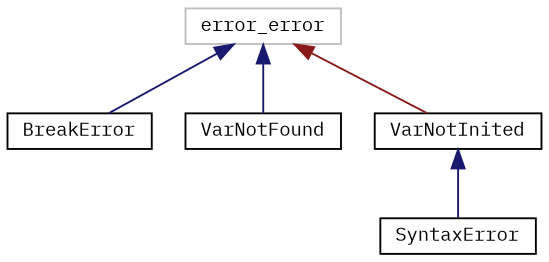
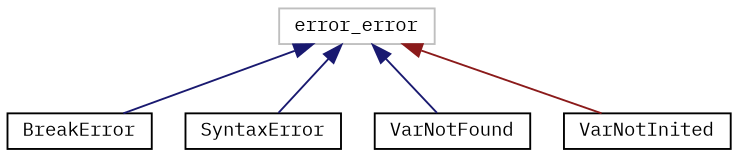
edge "SyntaxError" -> "VarNotInited": now "SyntaxError" -> "error_error"
